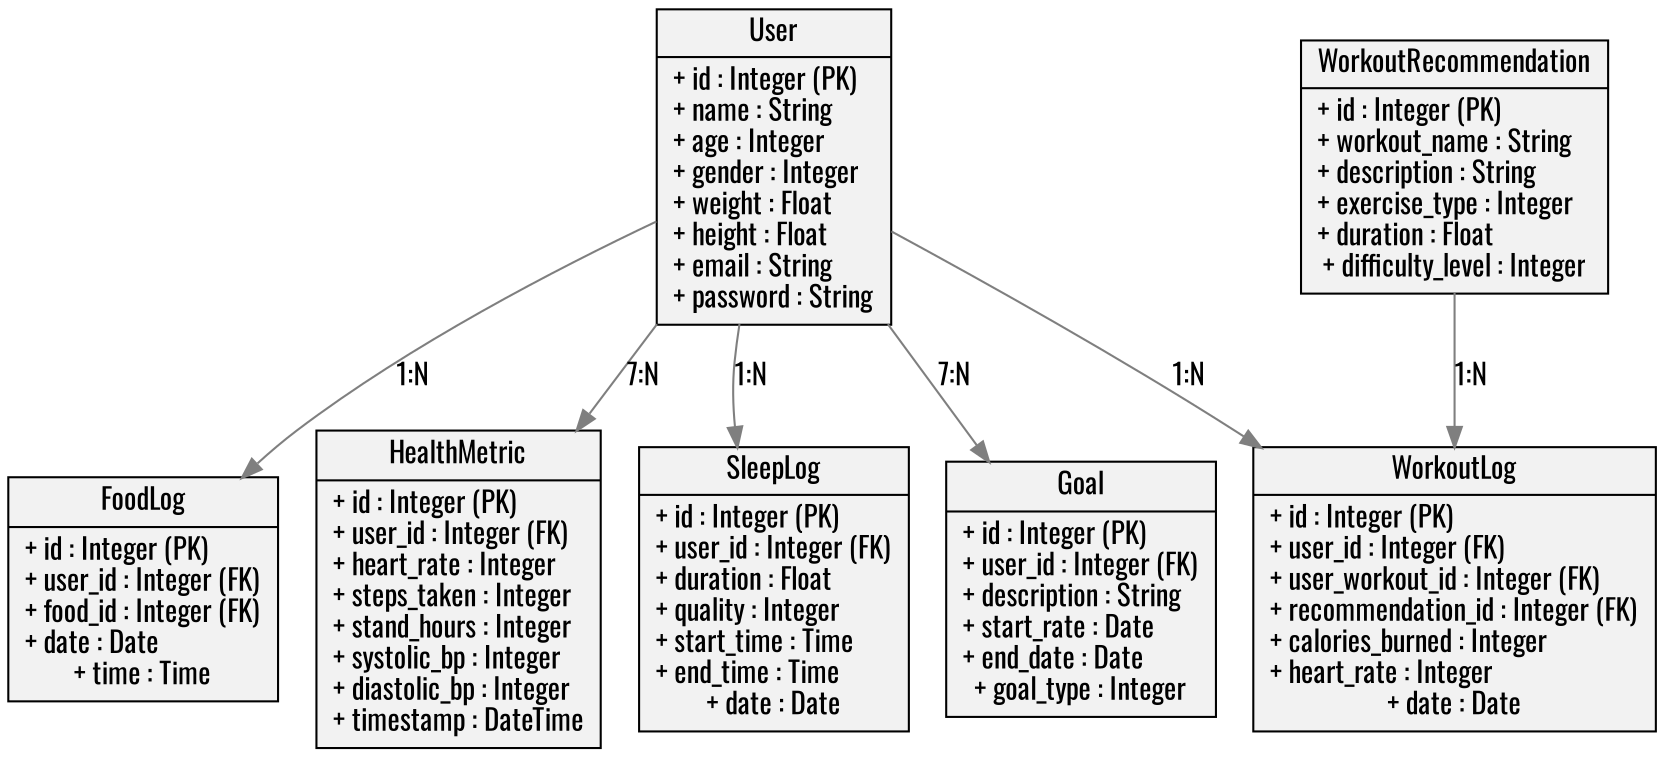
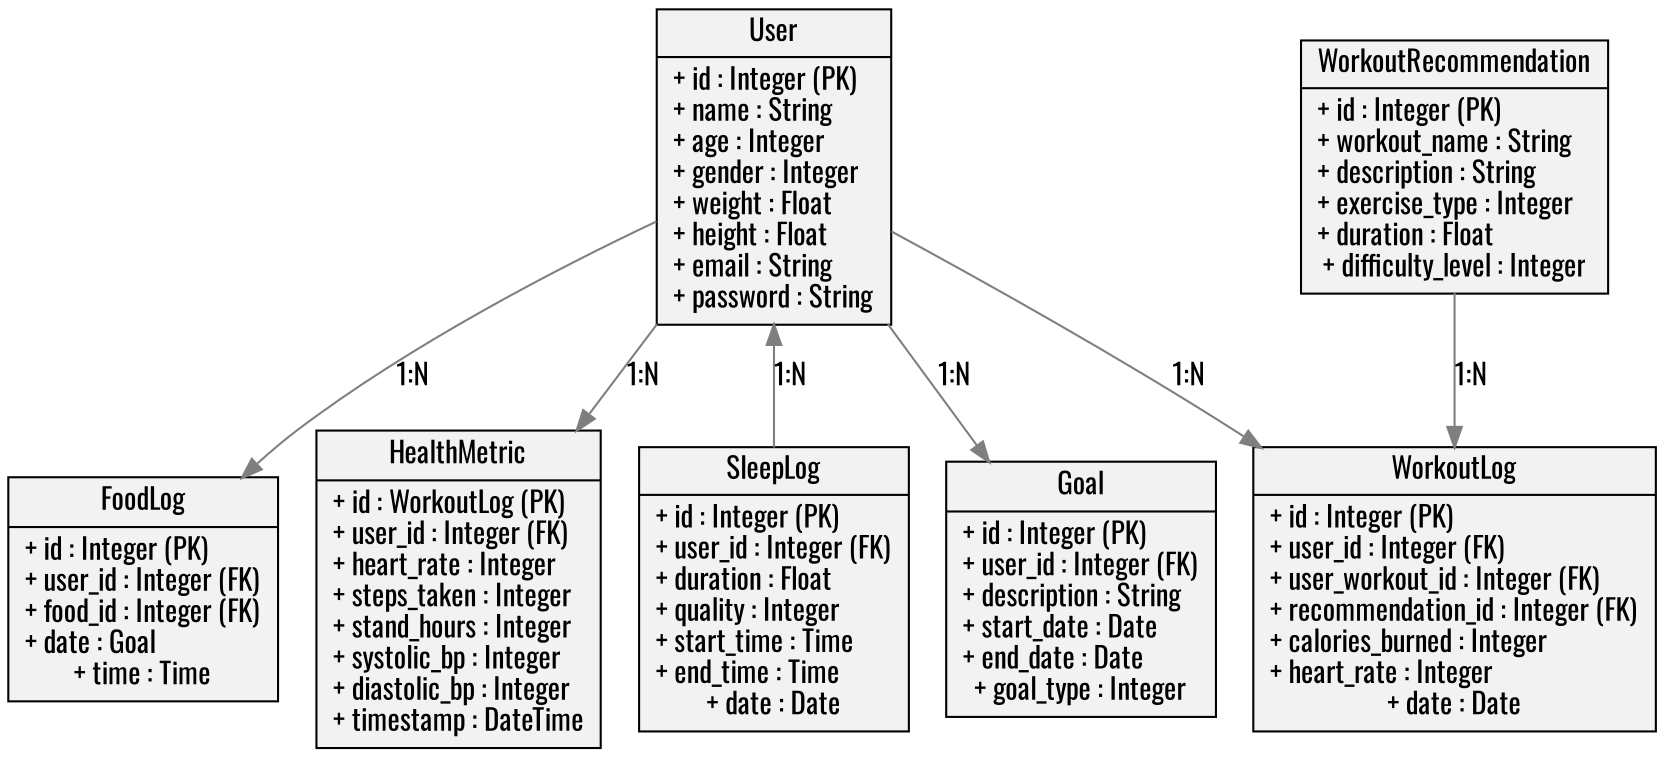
edge "User" -> "SleepLog": reversed
edge "User" -> "HealthMetric": label "7:N" -> "1:N"
edge "User" -> "Goal": label "7:N" -> "1:N"
node "HealthMetric": text "+ id : Integer (PK)" -> "+ id : WorkoutLog (PK)"
node "Goal": text "+ start_rate : Date" -> "+ start_date : Date"
node "FoodLog": text "+ date : Date" -> "+ date : Goal"
